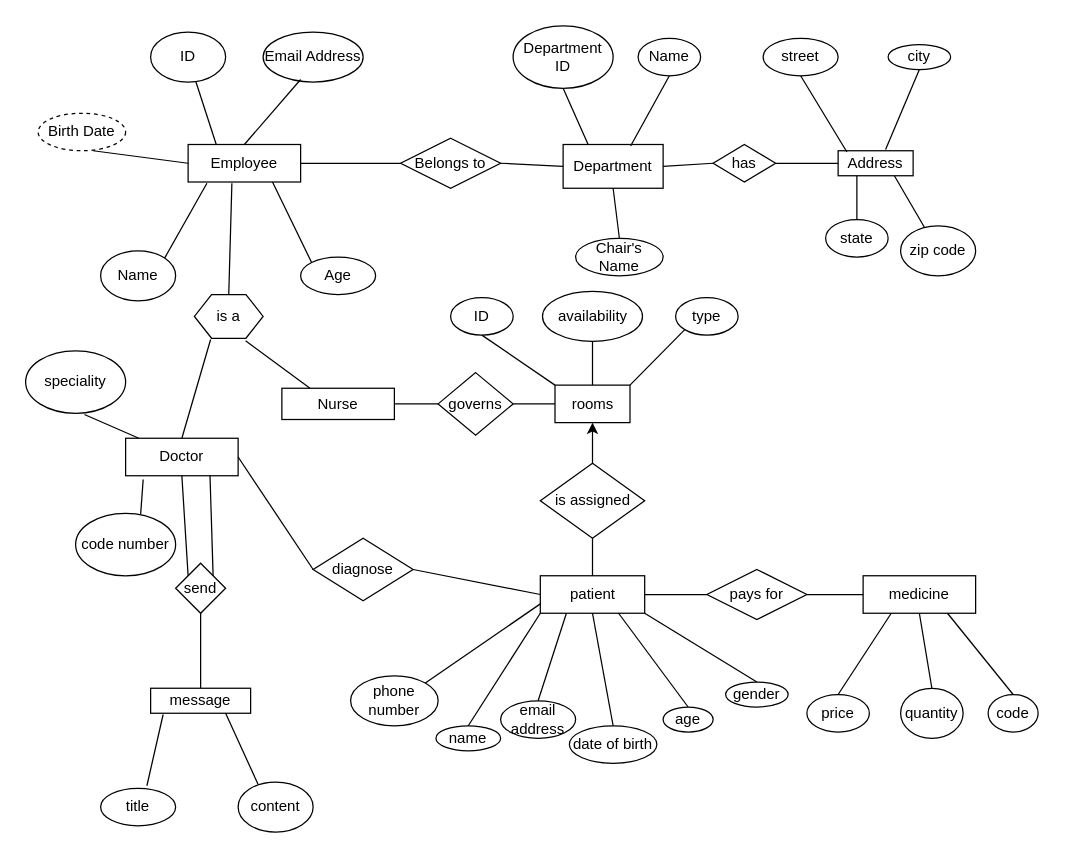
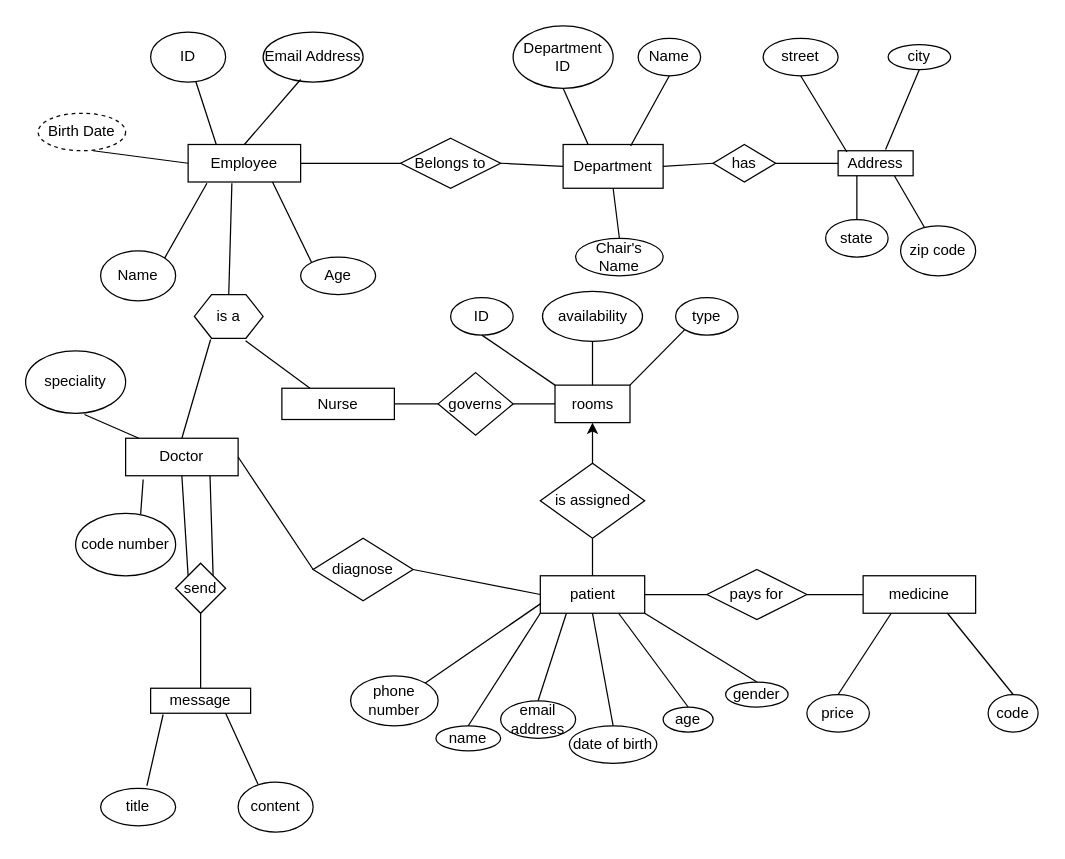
edge "medicine" -- "quantity": removed
node "quantity": removed
